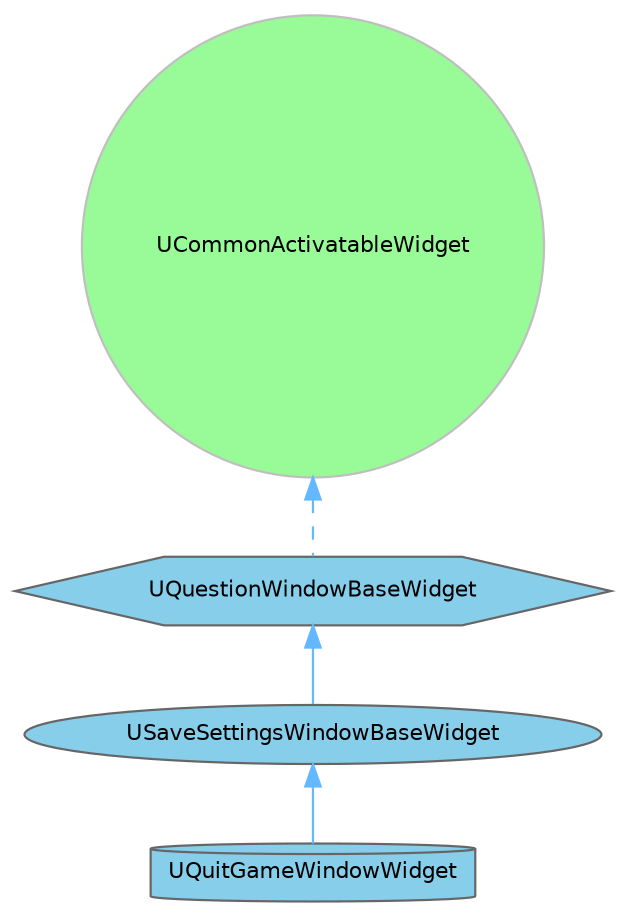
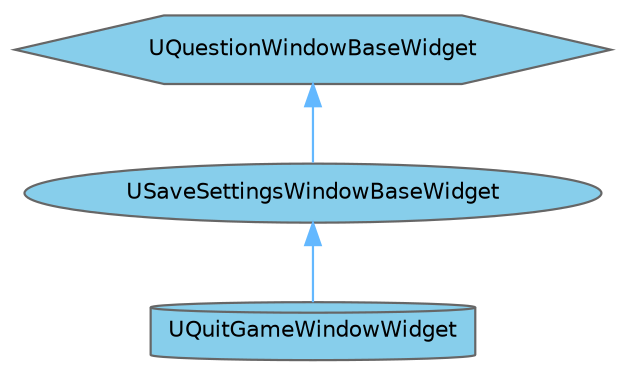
node "UCommonActivatableWidget": removed
